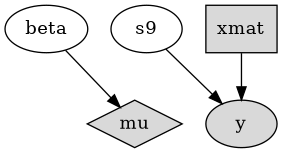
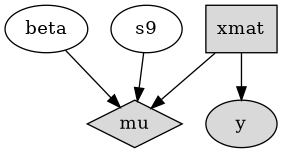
edge "s9" -> "y": now "s9" -> "mu"
edge "xmat" -> "mu": added
